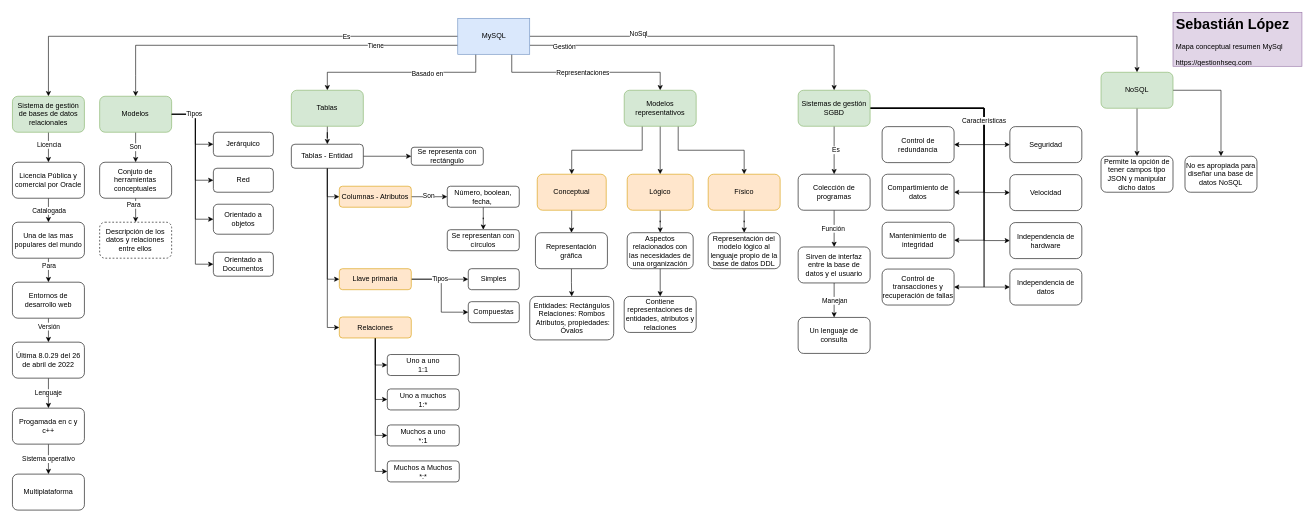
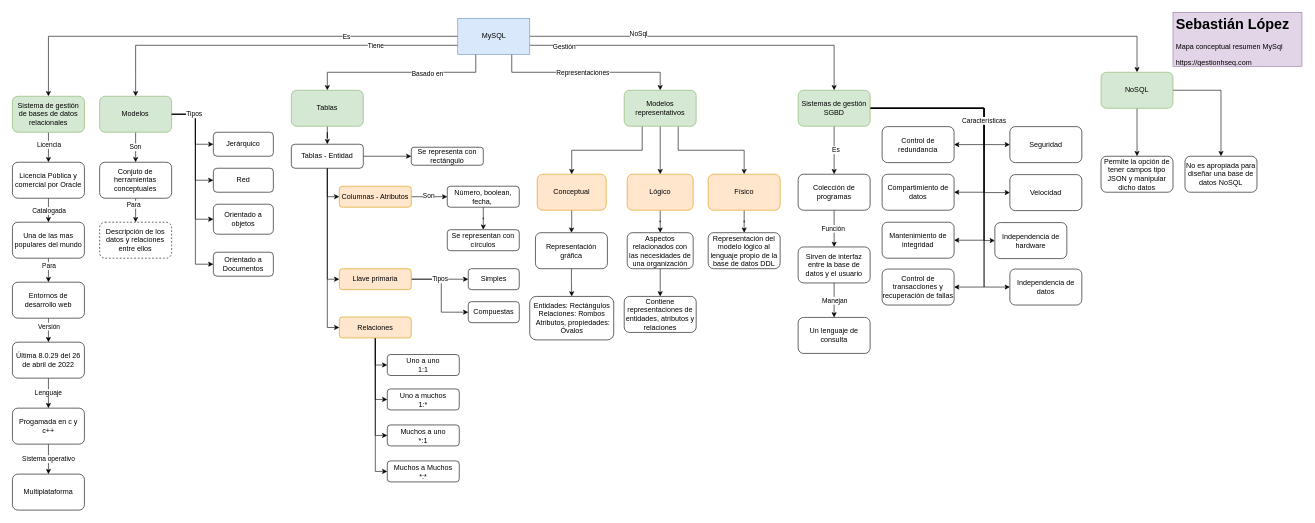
node "Independencia de hardware": moved (1046, 241) -> (1031, 241)
